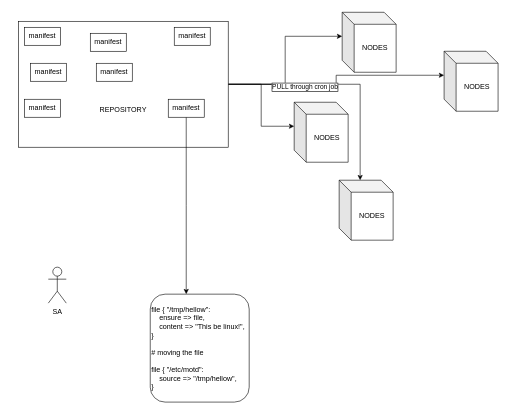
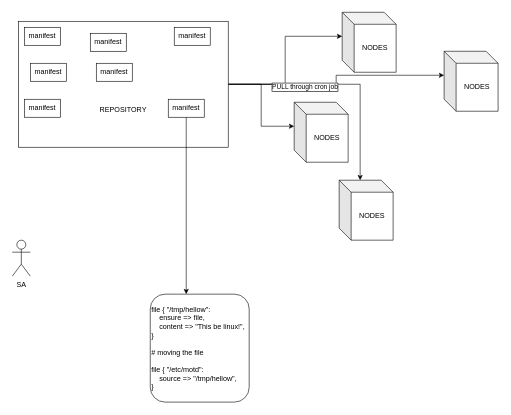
node "SA": moved (57, 285) -> (21, 258)
